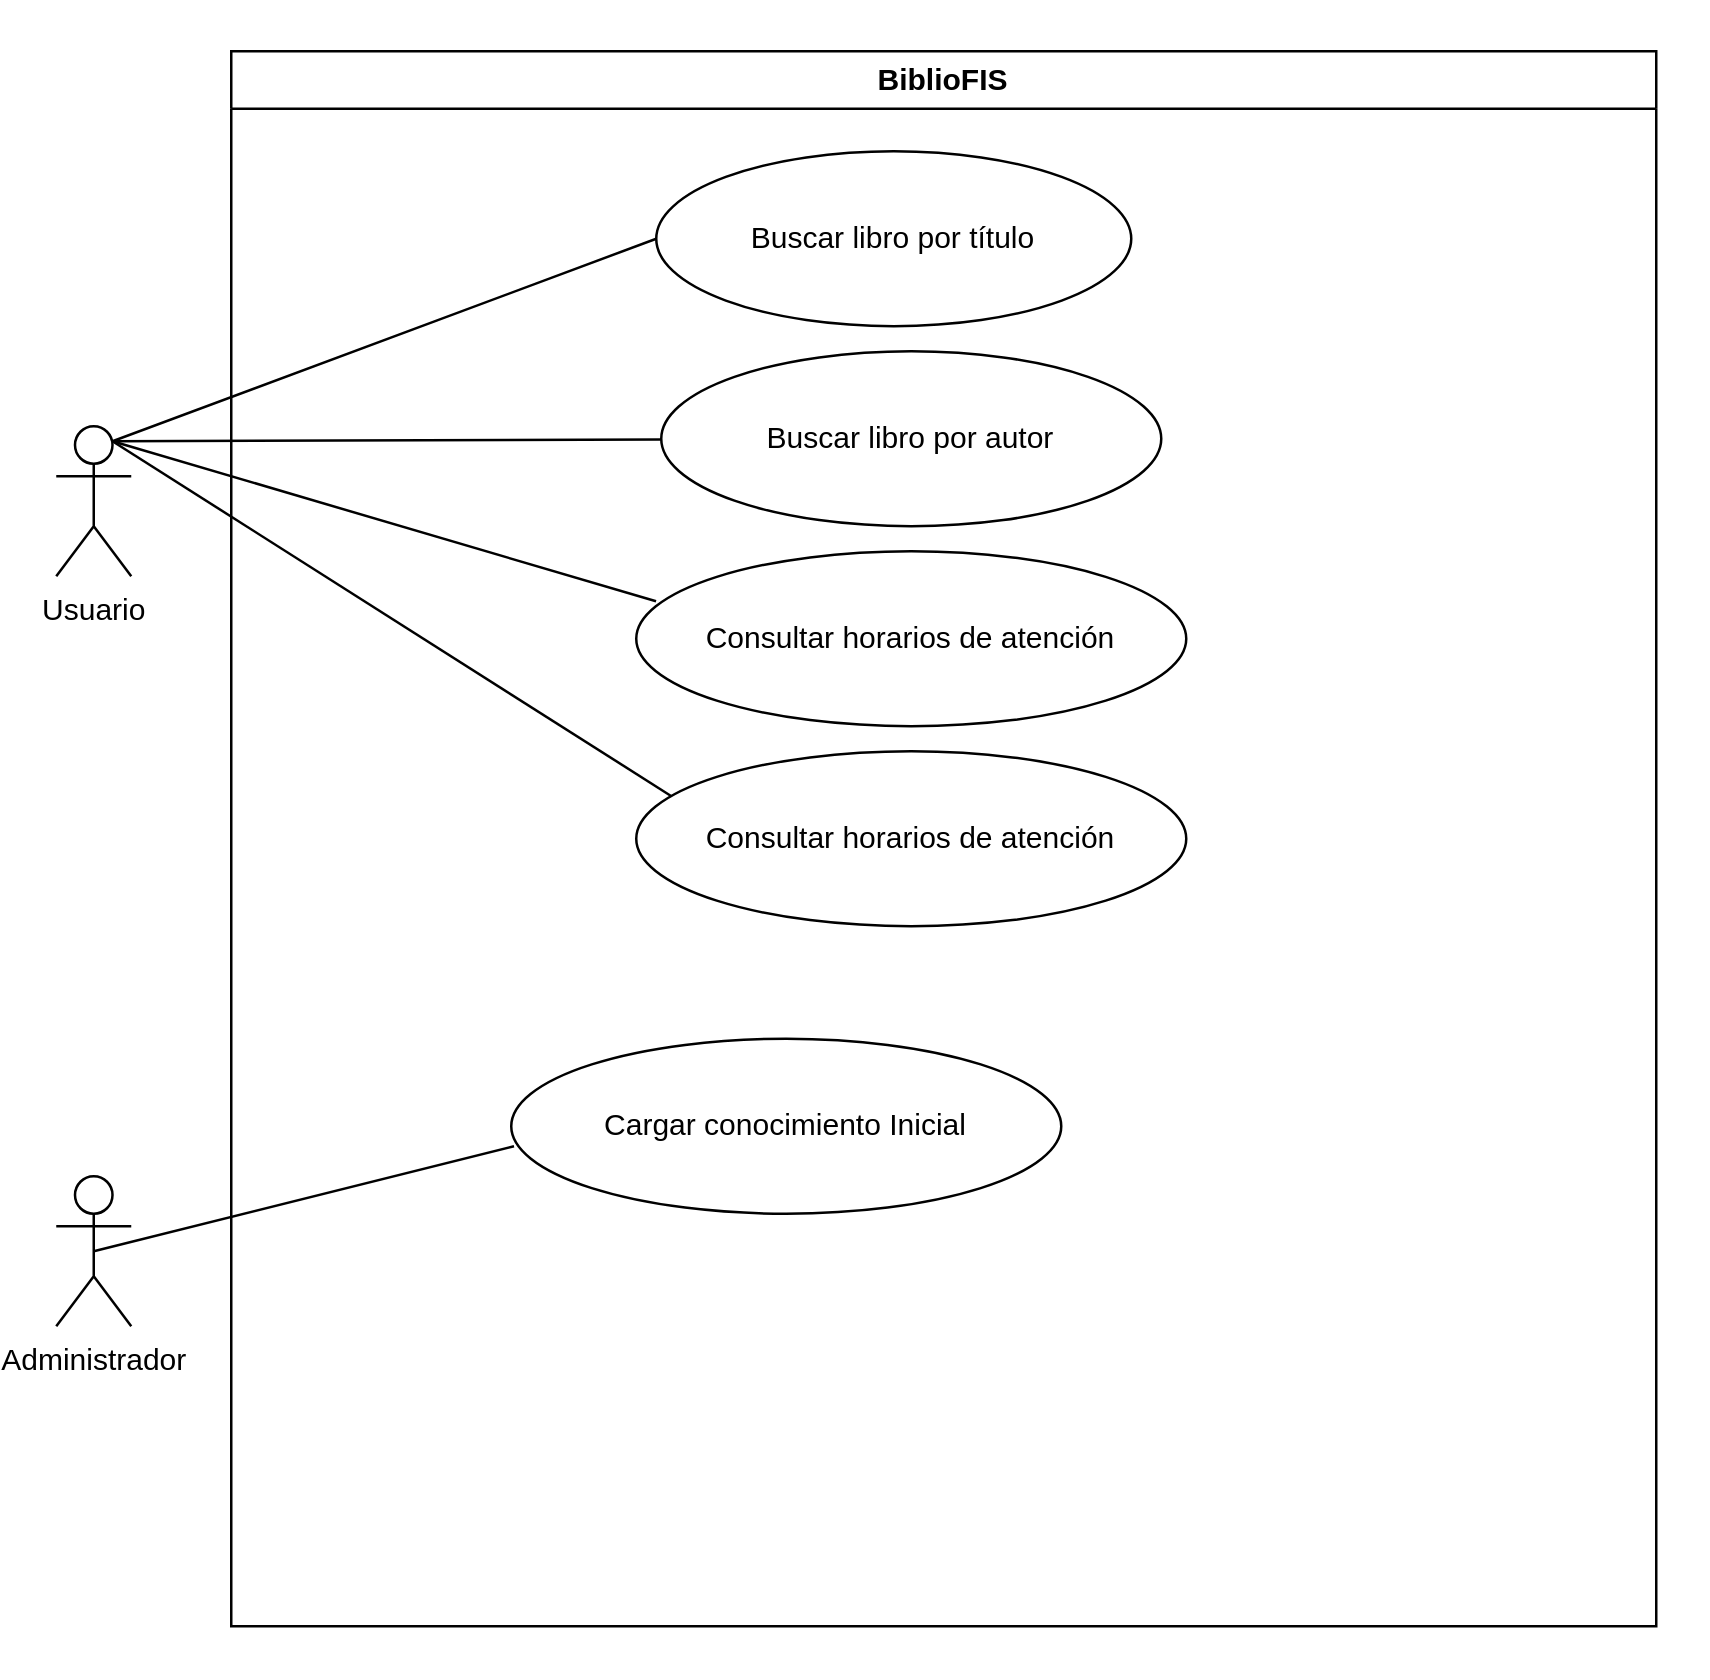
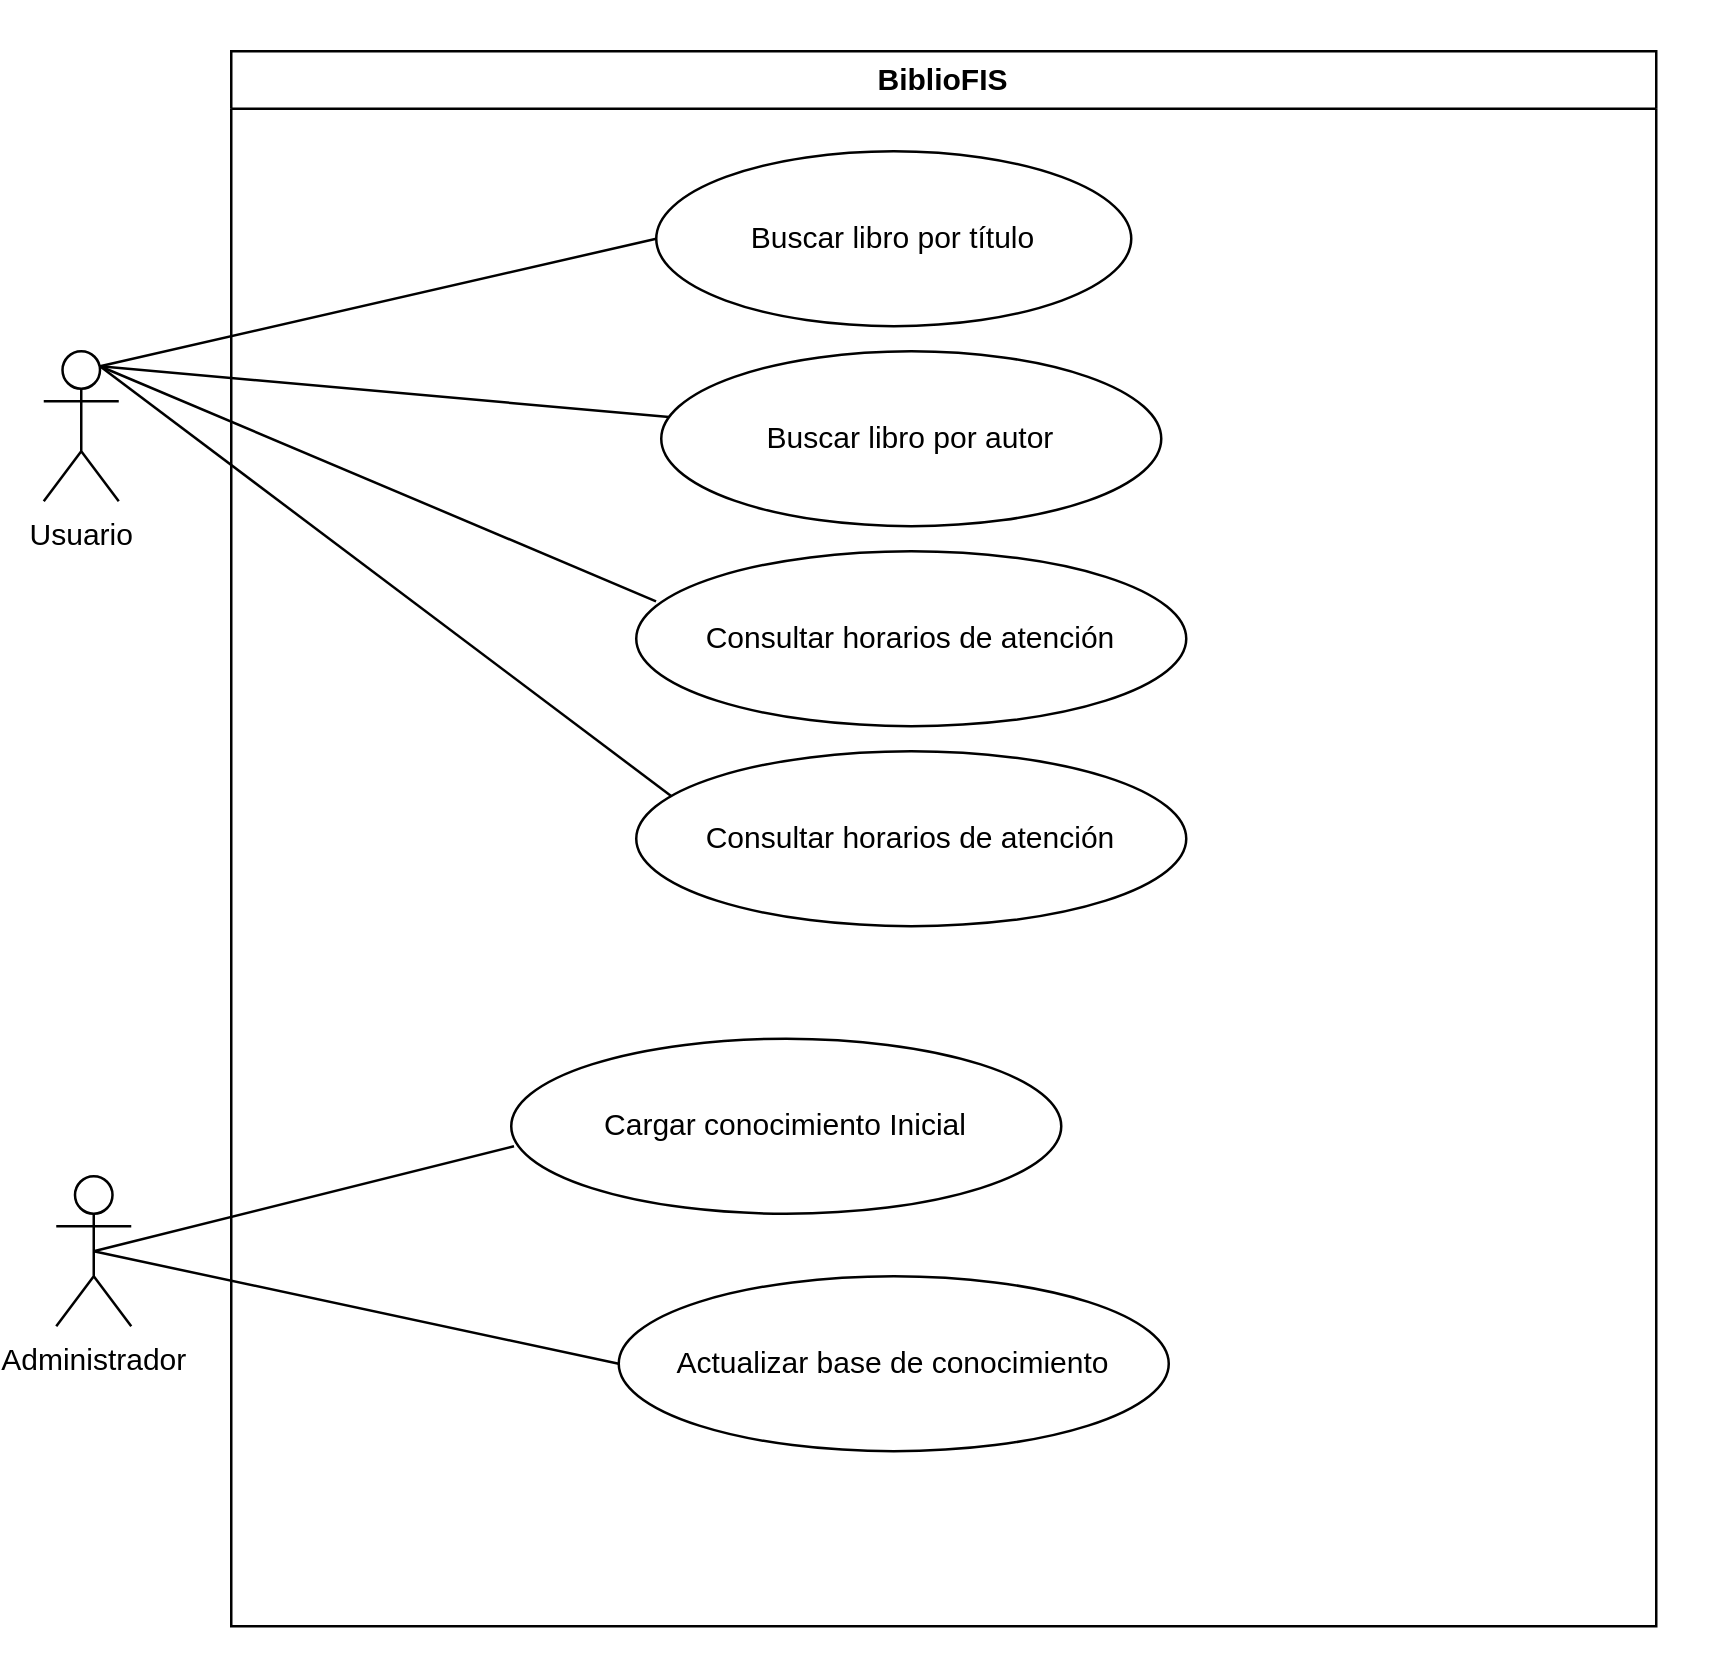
node "Usuario": moved (94, 501) -> (81, 426)
edge "Administrador" -- "Actualizar base de conocimiento": added
node "Actualizar base de conocimiento": added
